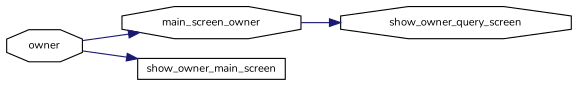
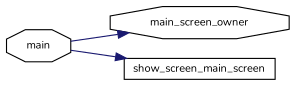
node "show_owner_query_screen": removed
node "owner": label "owner" -> "main"
node "show_owner_main_screen": label "show_owner_main_screen" -> "show_screen_main_screen"
